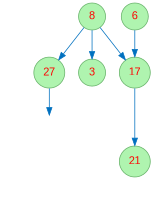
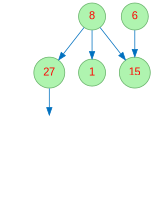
node "3": label "3" -> "1"
node "17": label "17" -> "15"
node "21": removed
